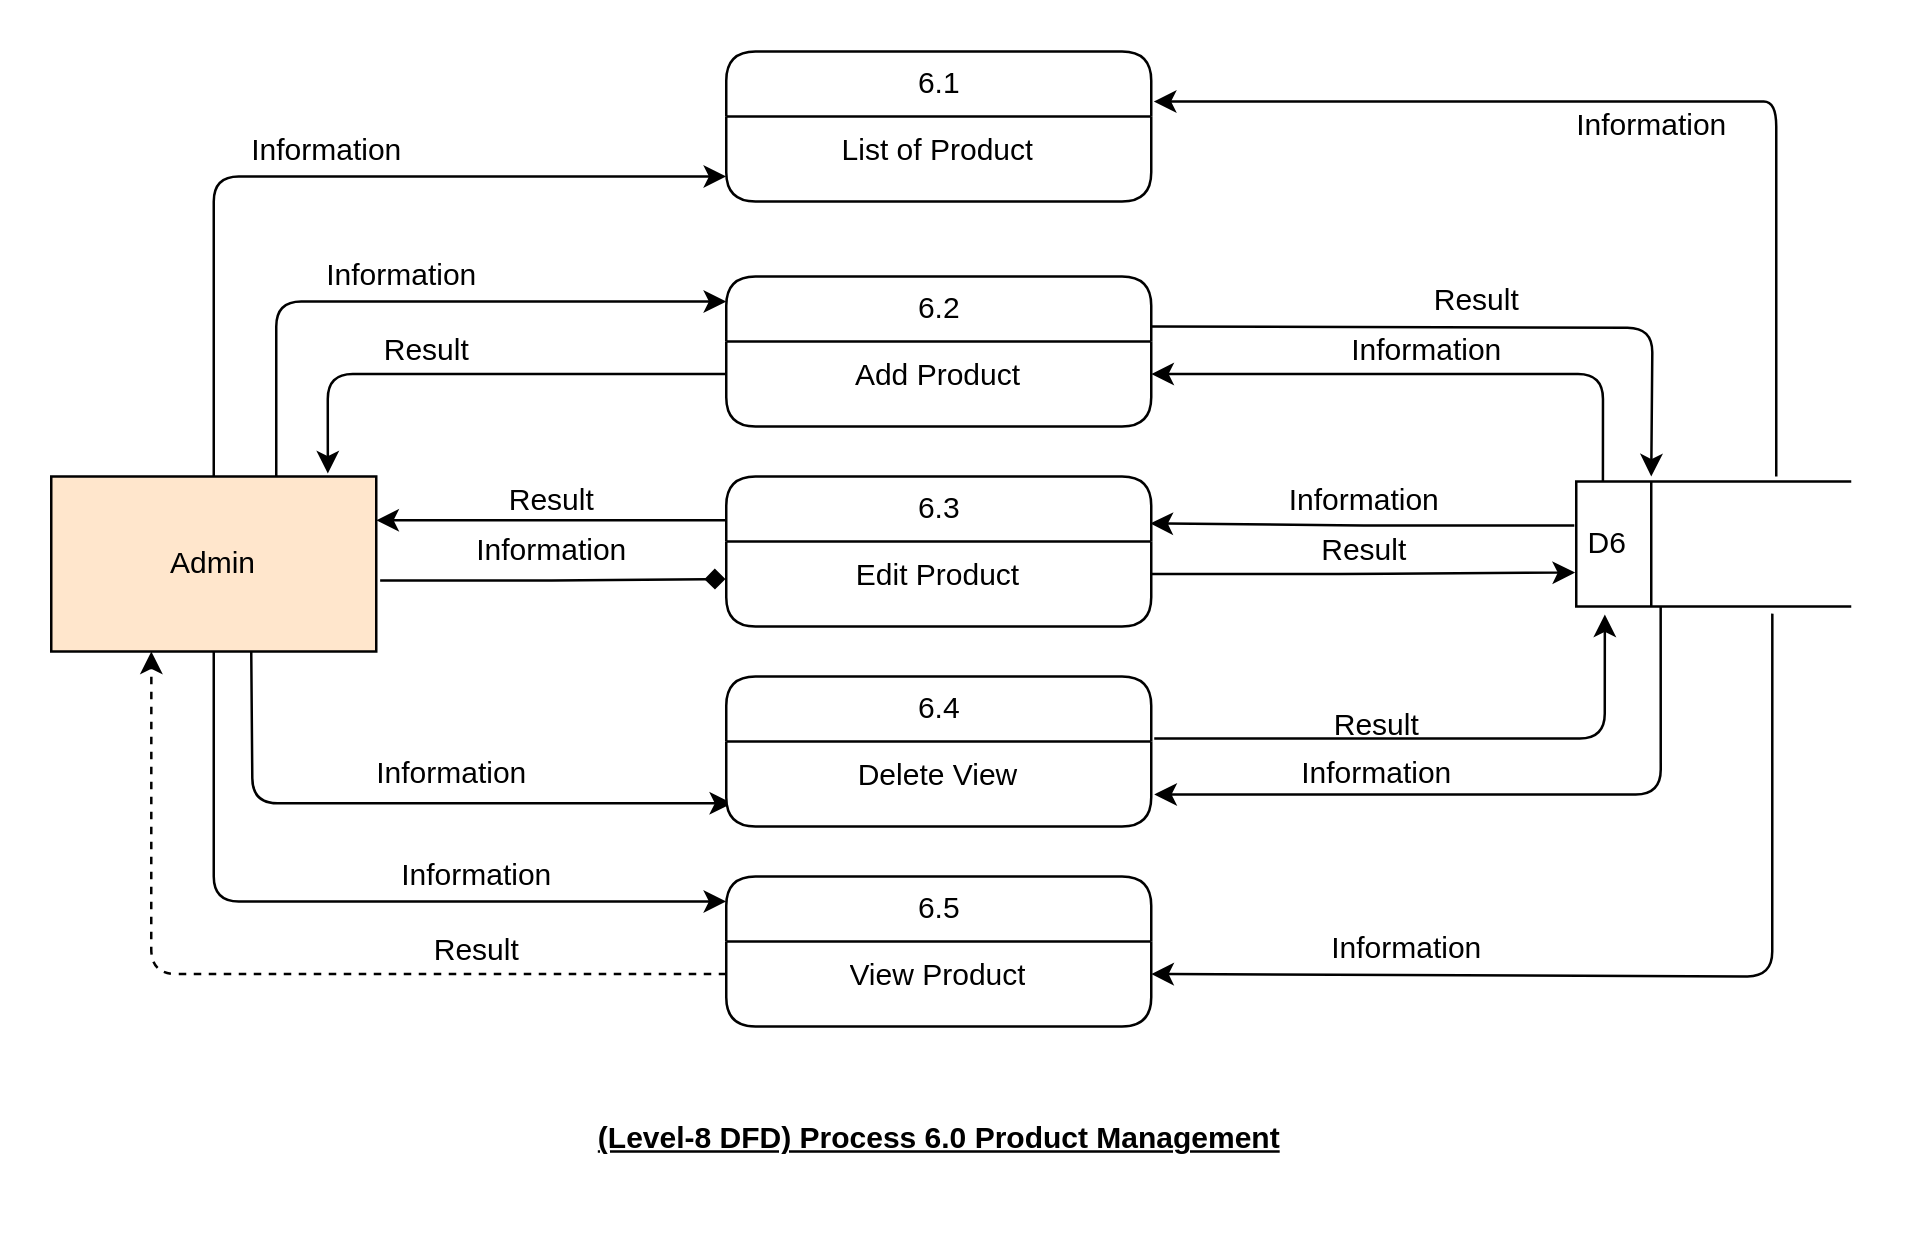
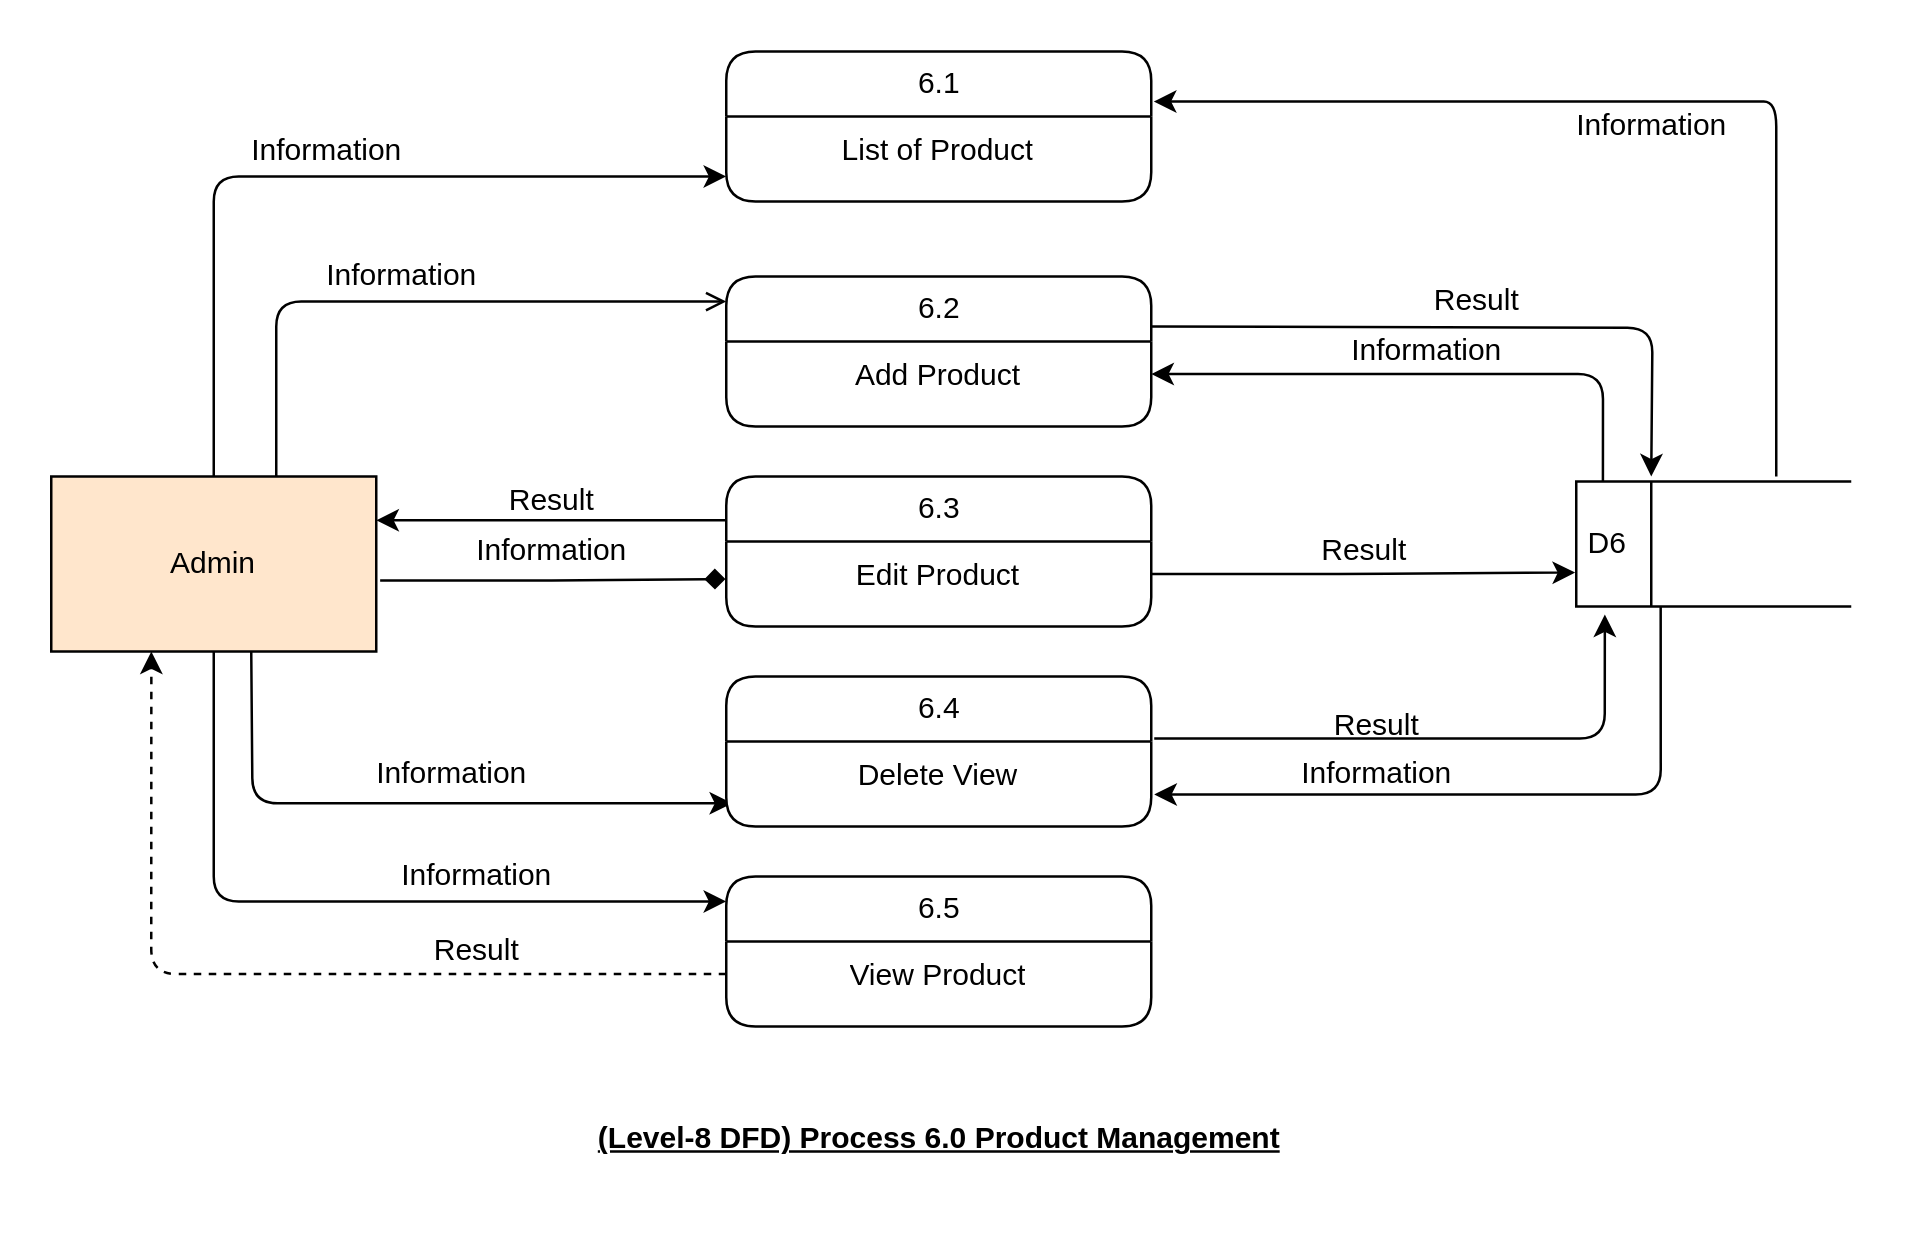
edge "Admin" -> "6.2": arrowhead classic -> open
edge "Add Product" -> "Admin": removed, label "Result"
edge "D6" -> "6.3": removed, label "Information"
edge "D6" -> "View Product": removed, label "Information"
